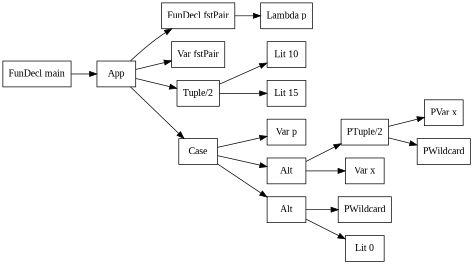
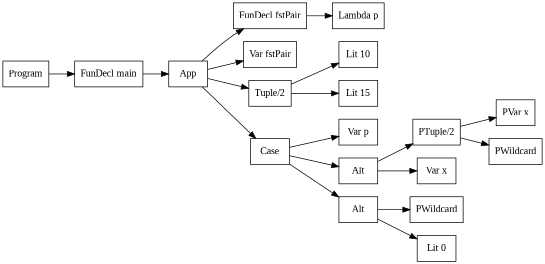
node "Program": added
